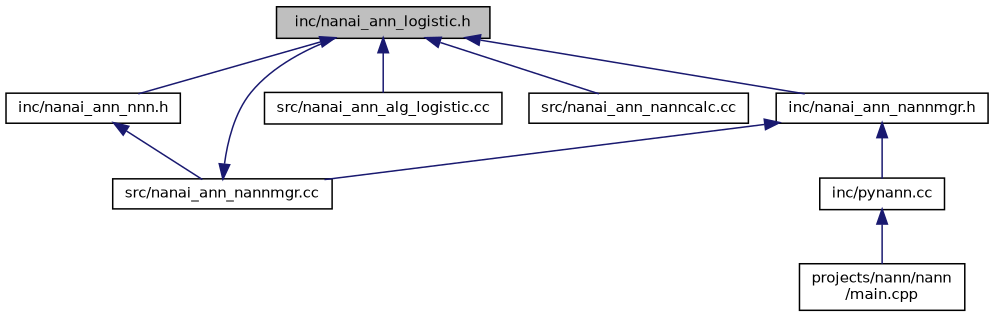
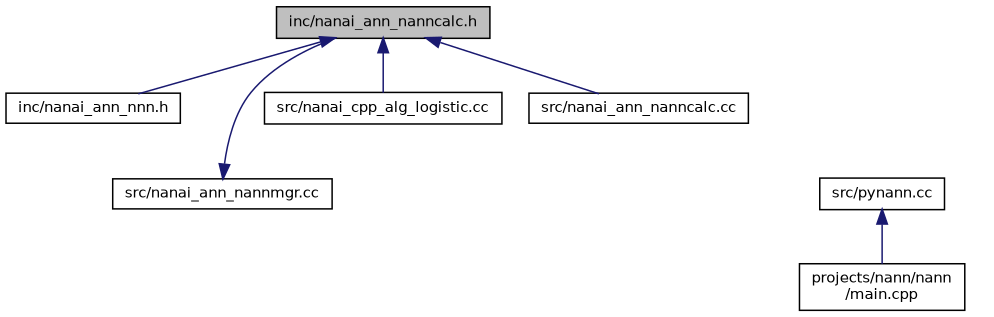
node "inc/nanai_ann_logistic.h": label "inc/nanai_ann_logistic.h" -> "inc/nanai_ann_nanncalc.h"
node "src/nanai_ann_alg_logistic.cc": label "src/nanai_ann_alg_logistic.cc" -> "src/nanai_cpp_alg_logistic.cc"
node "inc/nanai_ann_nannmgr.h": removed
edge "src/nanai_ann_nannmgr.cc" -> "inc/nanai_ann_nnn.h": removed
node "inc/pynann.cc": label "inc/pynann.cc" -> "src/pynann.cc"
